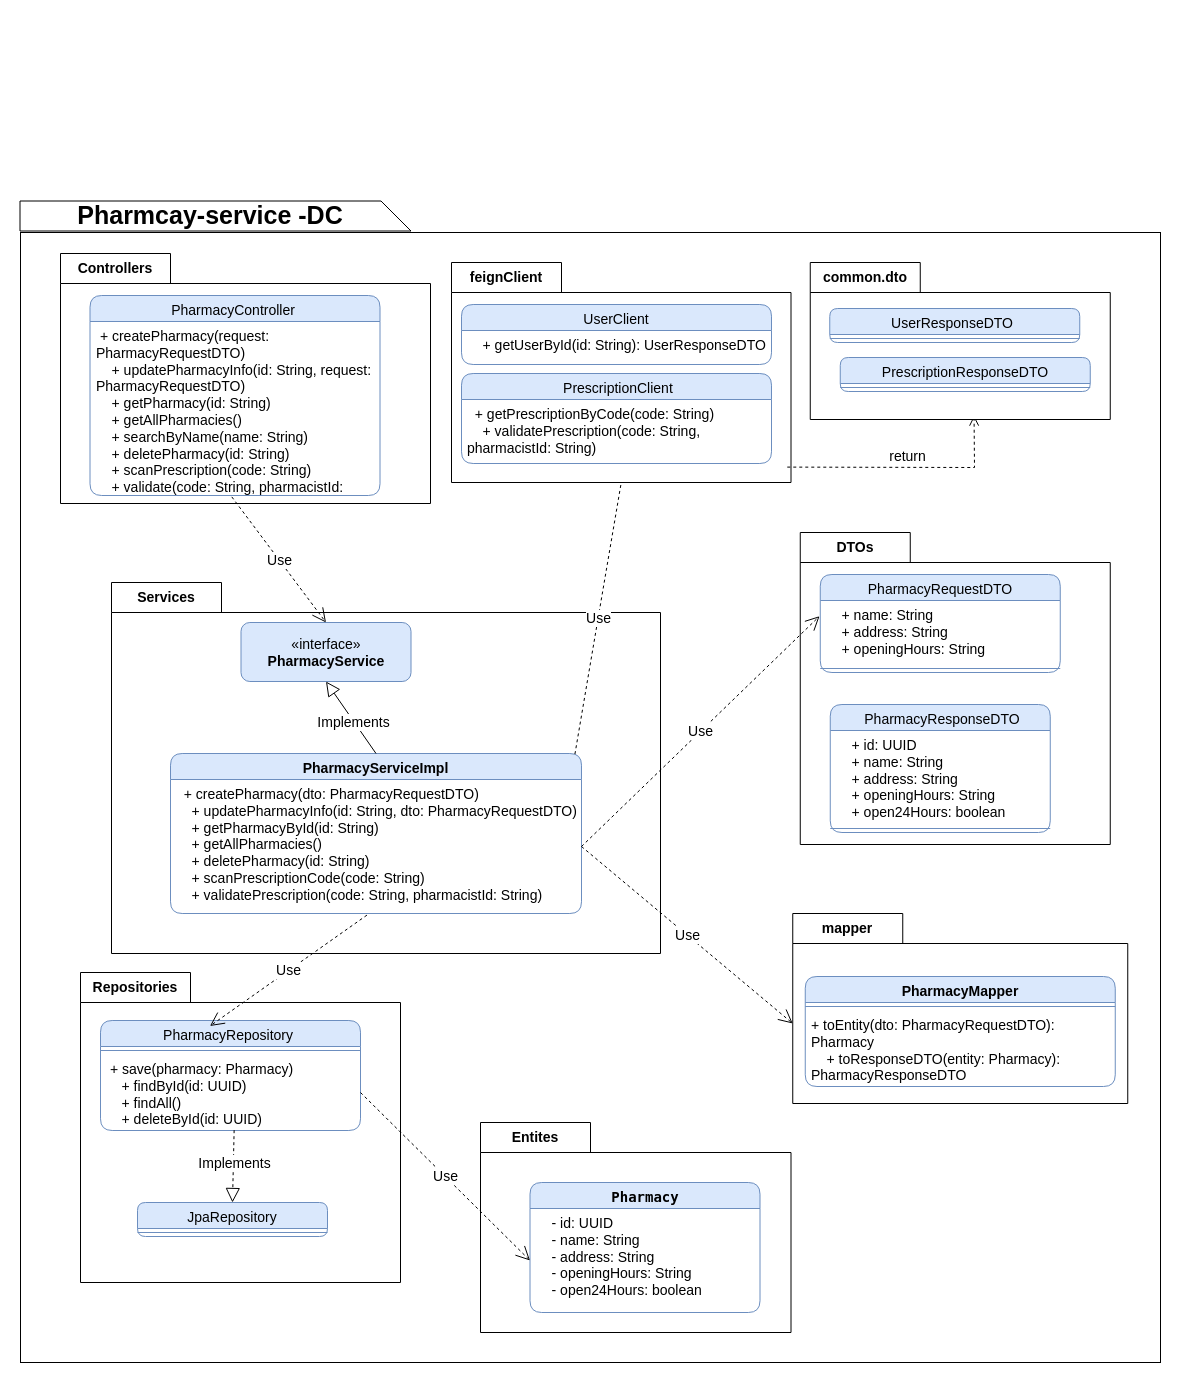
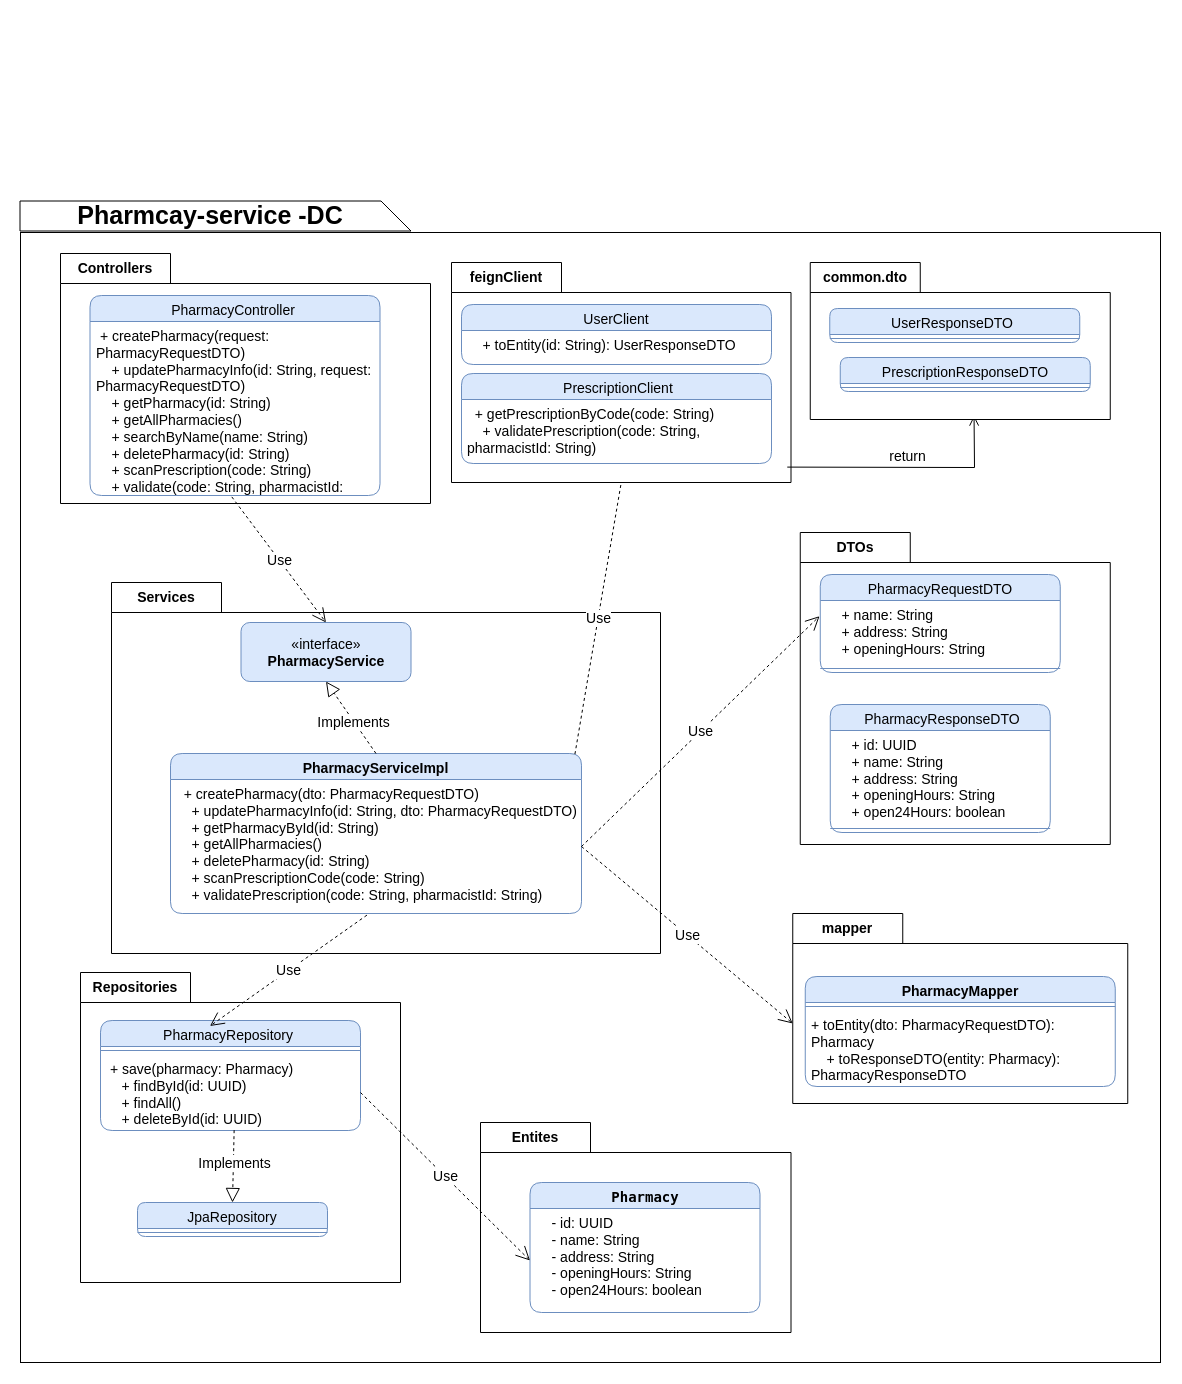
node "+ getUserById(id: String): UserResponseDTO": label "+ getUserById(id: String): UserResponseDTO" -> "+ toEntity(id: String): UserResponseDTO"
edge "feignClient" -> "common.dto": style dashed -> solid
edge "PharmacyServiceImpl" -> "«interface» PharmacyService": style solid -> dashed
